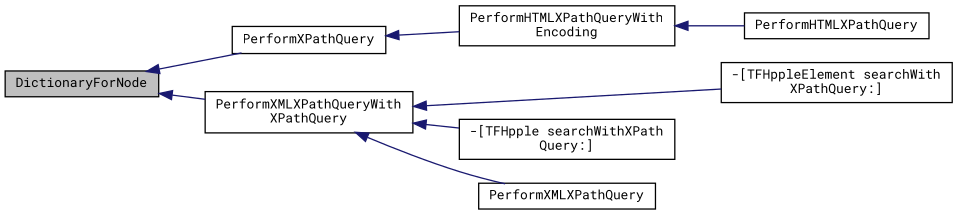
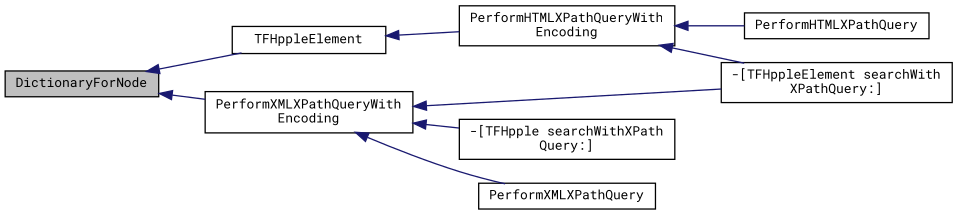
node "PerformXPathQuery": label "PerformXPathQuery" -> "TFHppleElement"
edge "-[TFHppleElement searchWith XPathQuery:]" -> "PerformHTMLXPathQueryWith Encoding": added
node "PerformXMLXPathQueryWith XPathQuery": label "PerformXMLXPathQueryWith XPathQuery" -> "PerformXMLXPathQueryWith Encoding"
